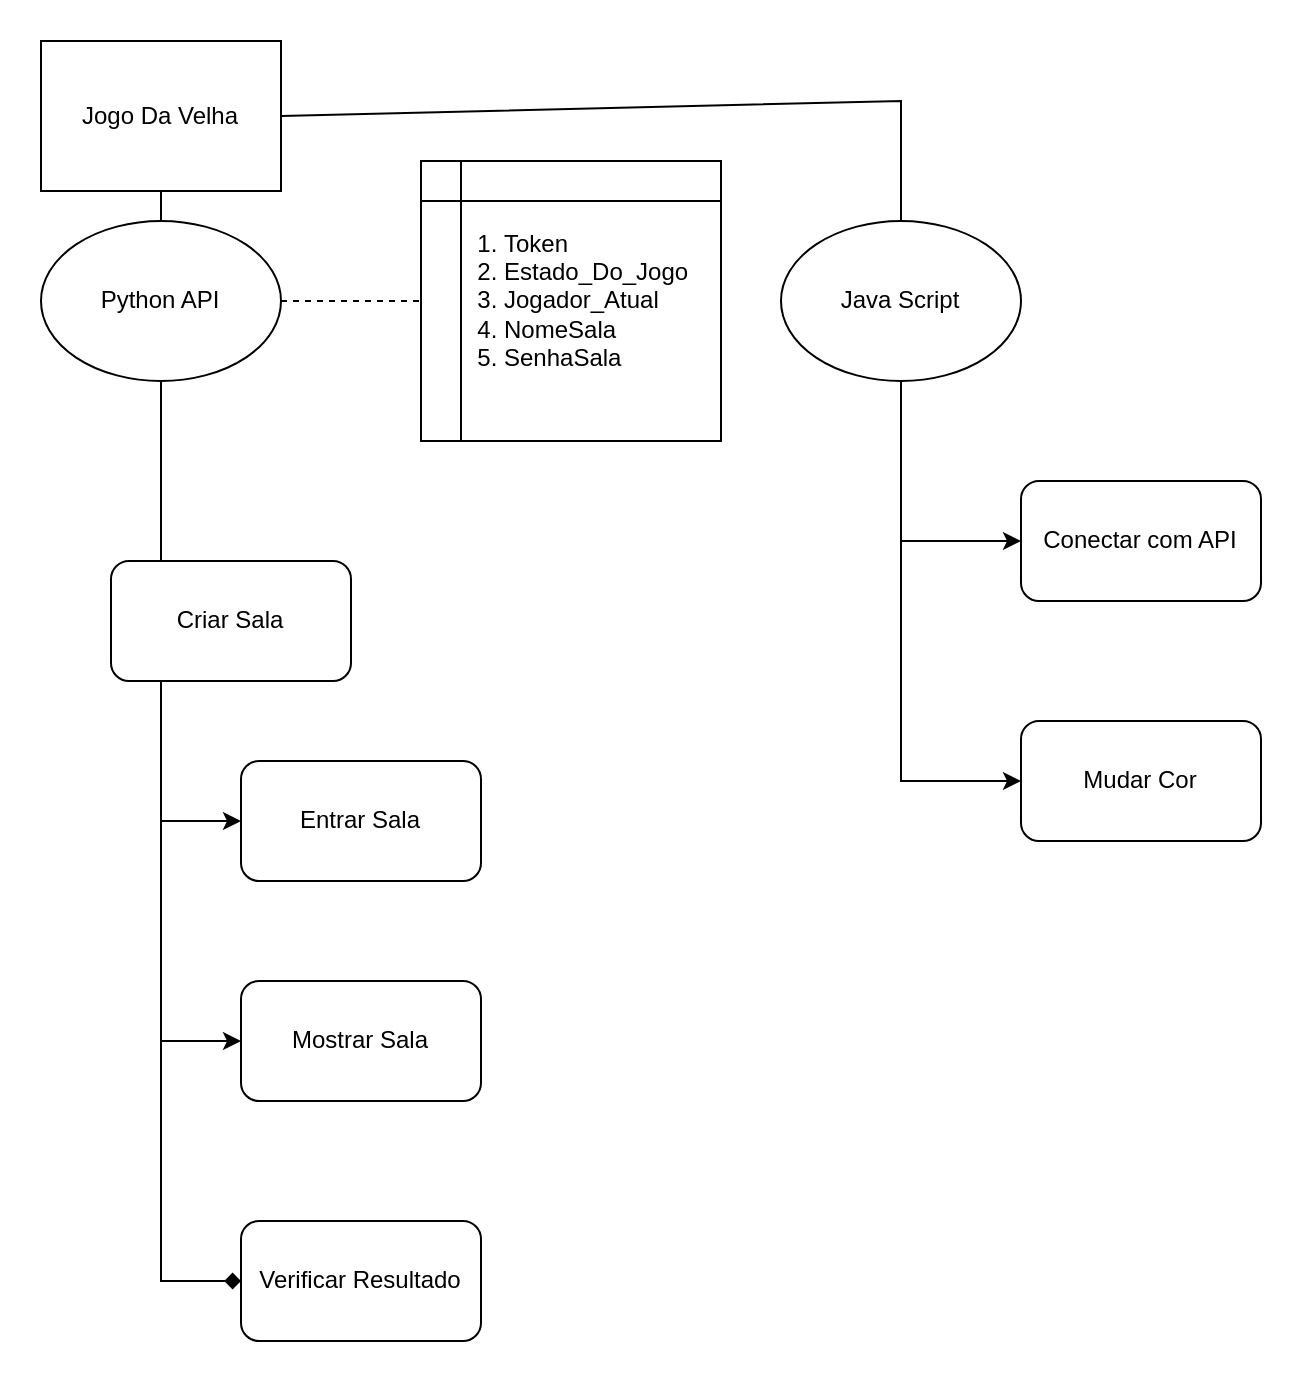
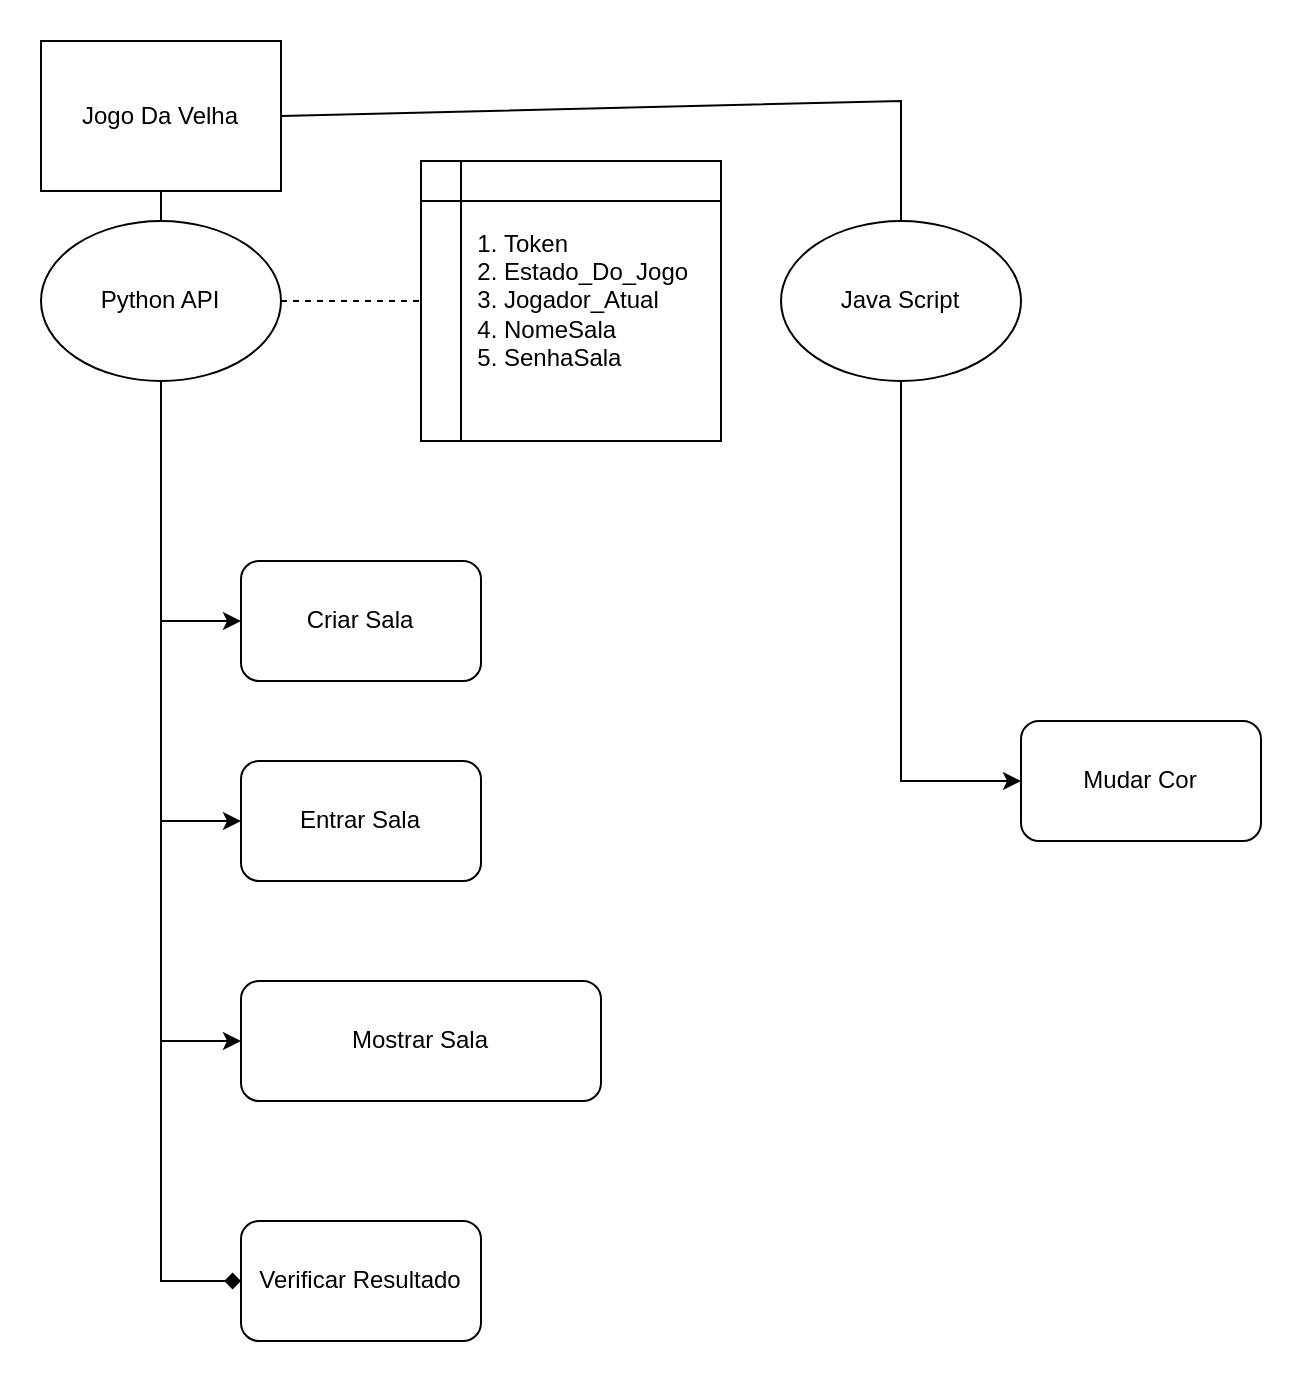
edge "Java Script" -> "Conectar com API": removed
node "Conectar com API": removed
node "Criar Sala": moved (231, 621) -> (361, 621)
node "Mostrar Sala": size 240x120 -> 360x120
